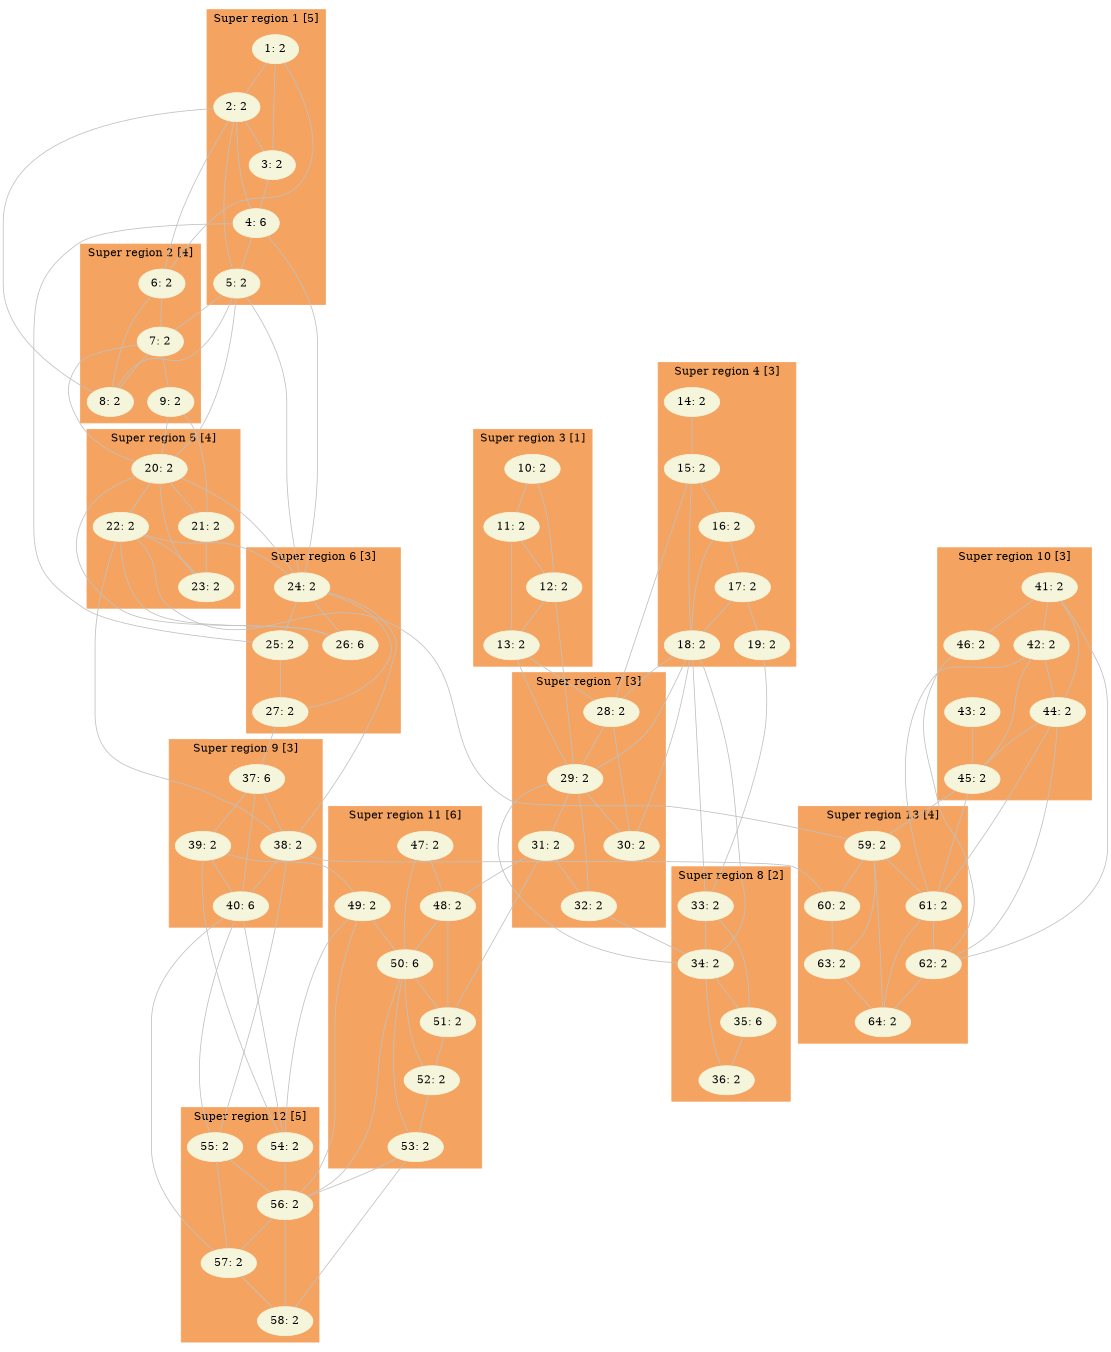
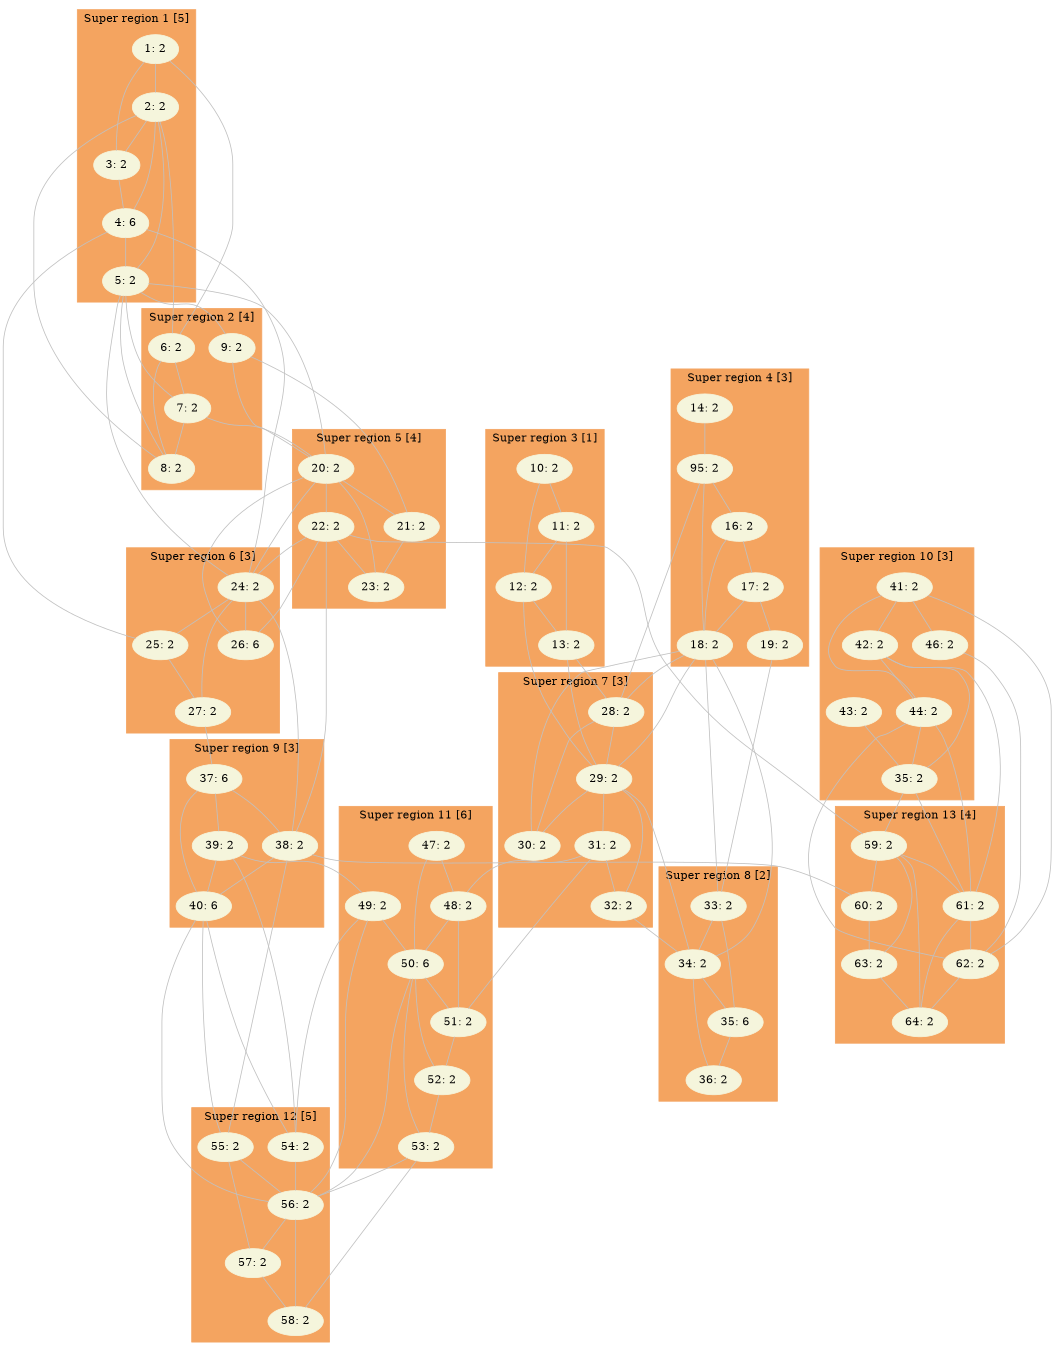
edge "7: 2" -- "9: 2": now "5: 2" -- "9: 2"
node "15: 2": label "15: 2" -> "95: 2"
node "45: 2": label "45: 2" -> "35: 2"
edge "40: 6" -- "57: 2": now "40: 6" -- "56: 2"
